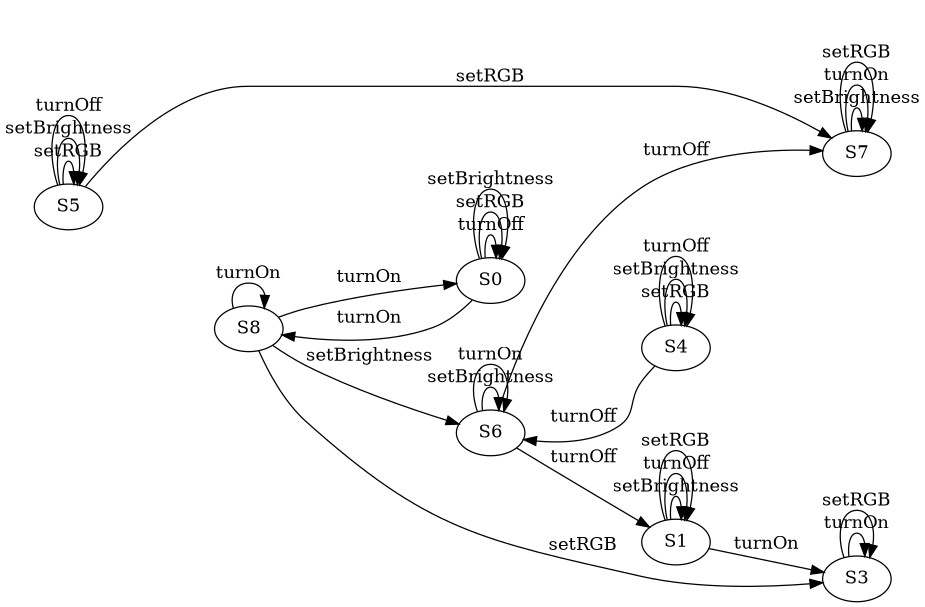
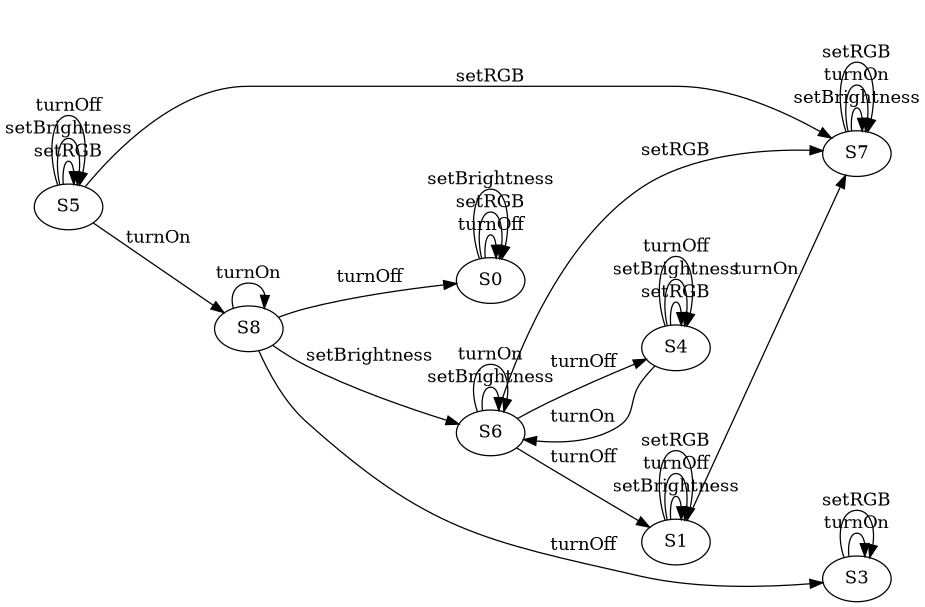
edge "S6" -> "S7": label "turnOff" -> "setRGB"
edge "S8" -> "S0": label "turnOn" -> "turnOff"
edge "S0" -> "S8": now "S5" -> "S8"
edge "S6" -> "S4": added, label "turnOff"
edge "S4" -> "S6": label "turnOff" -> "turnOn"
edge "S8" -> "S3": label "setRGB" -> "turnOff"
edge "S1" -> "S3": now "S1" -> "S7"
